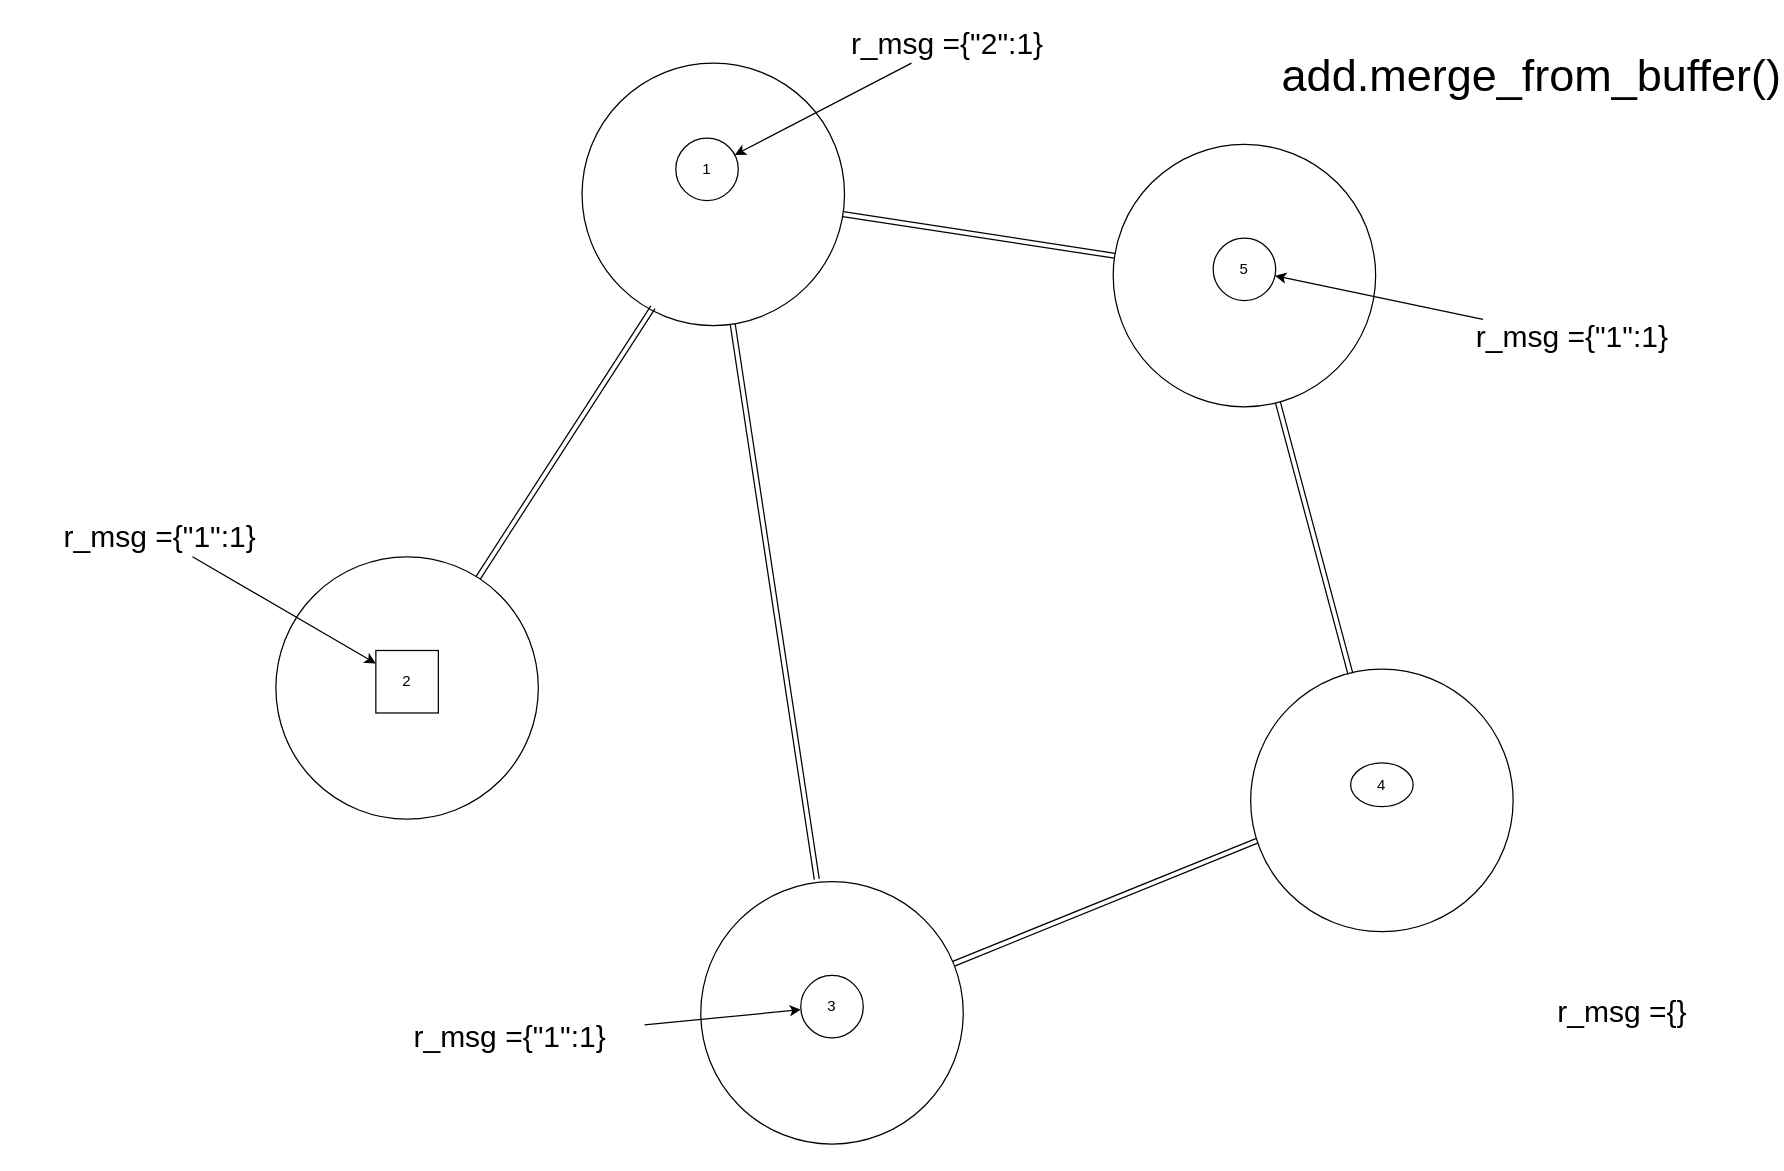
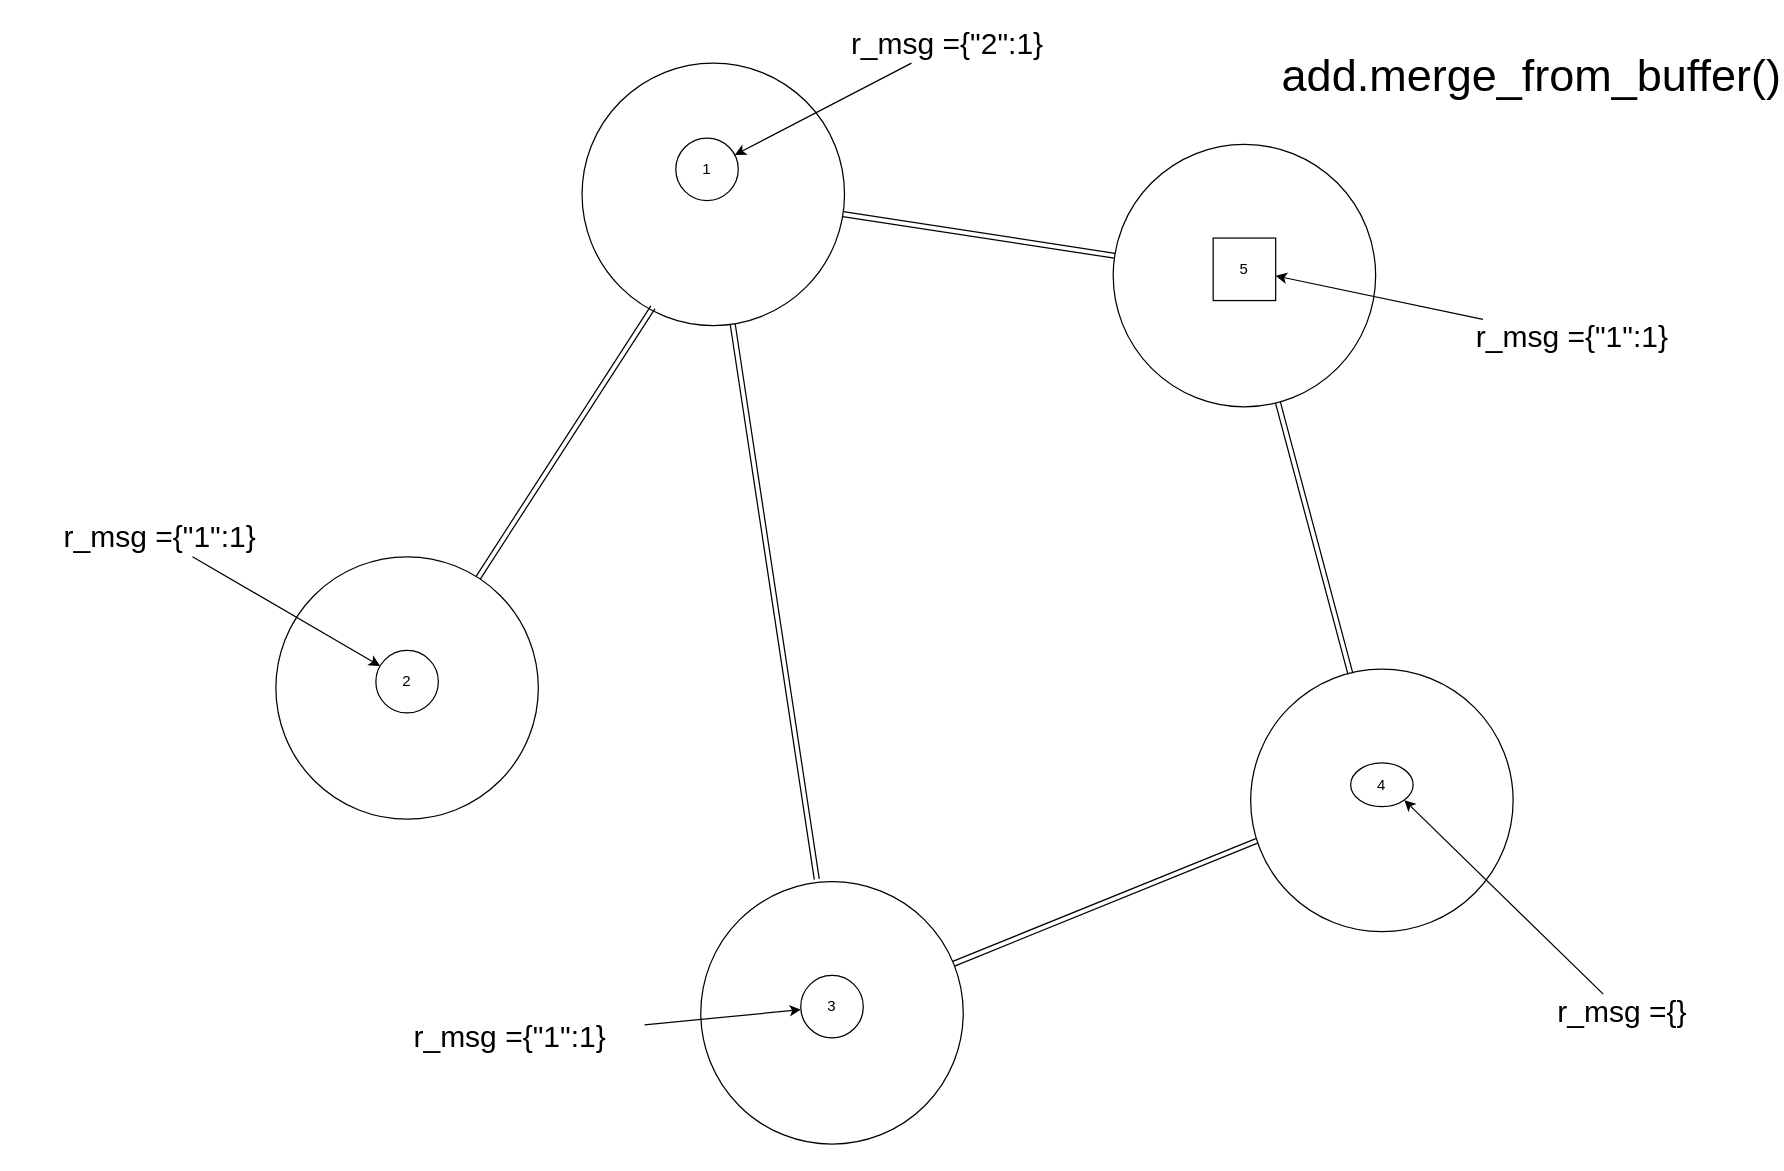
node "5": shape ellipse -> rectangle
node "2": shape rectangle -> ellipse
edge "r_msg ={}" -> "4": added
